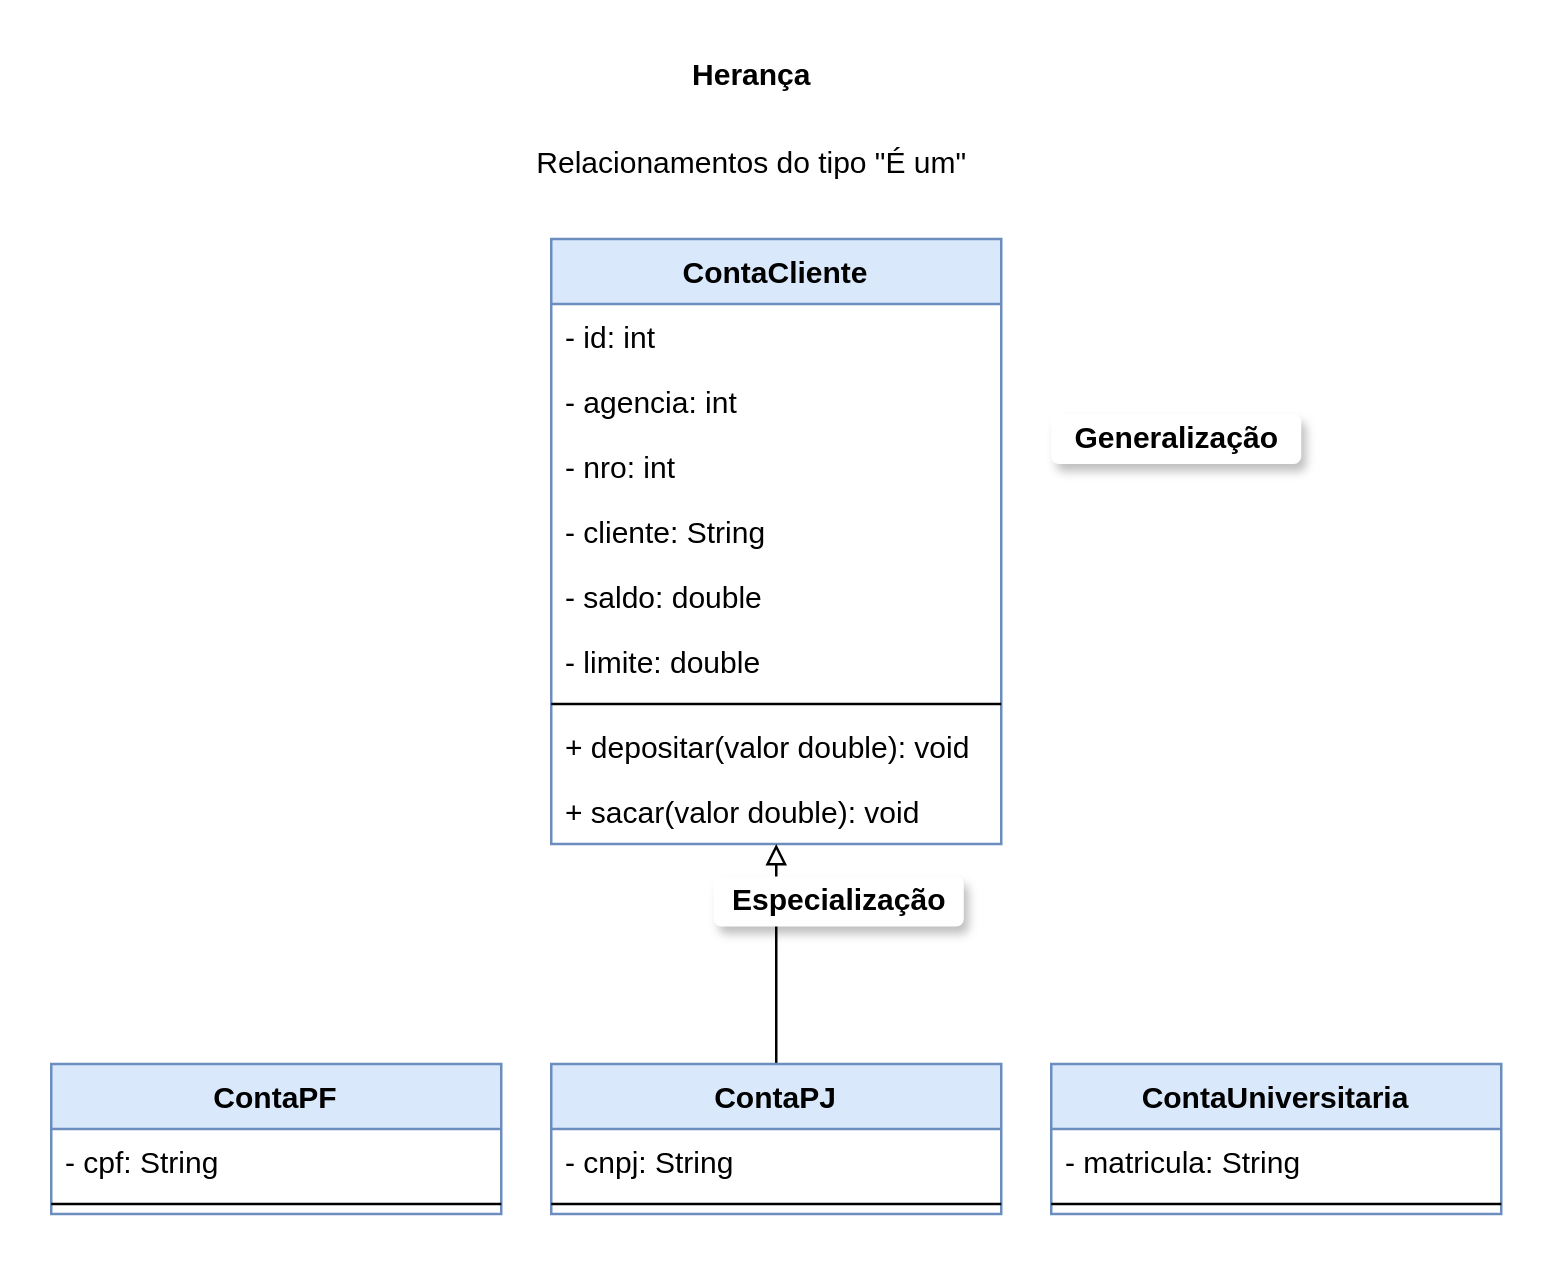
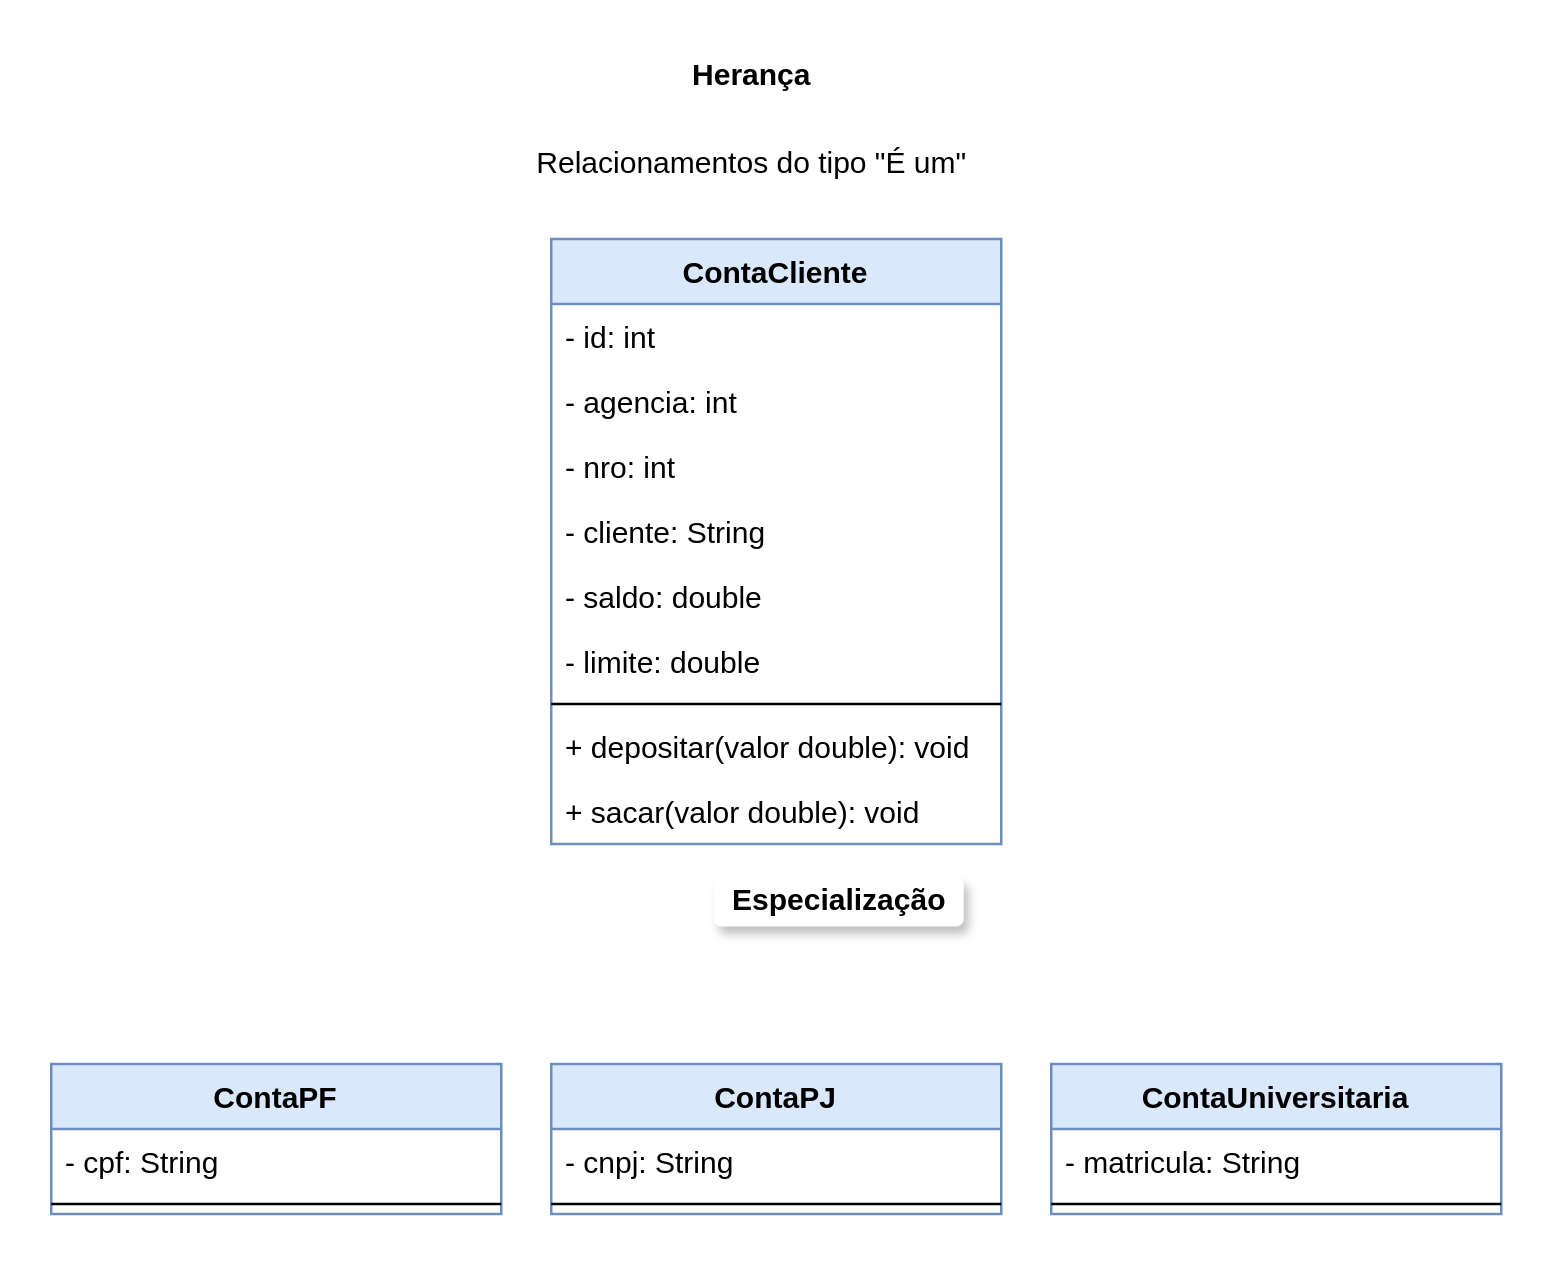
node "Generalização": removed
edge "ContaPJ" -> "ContaCliente": removed
